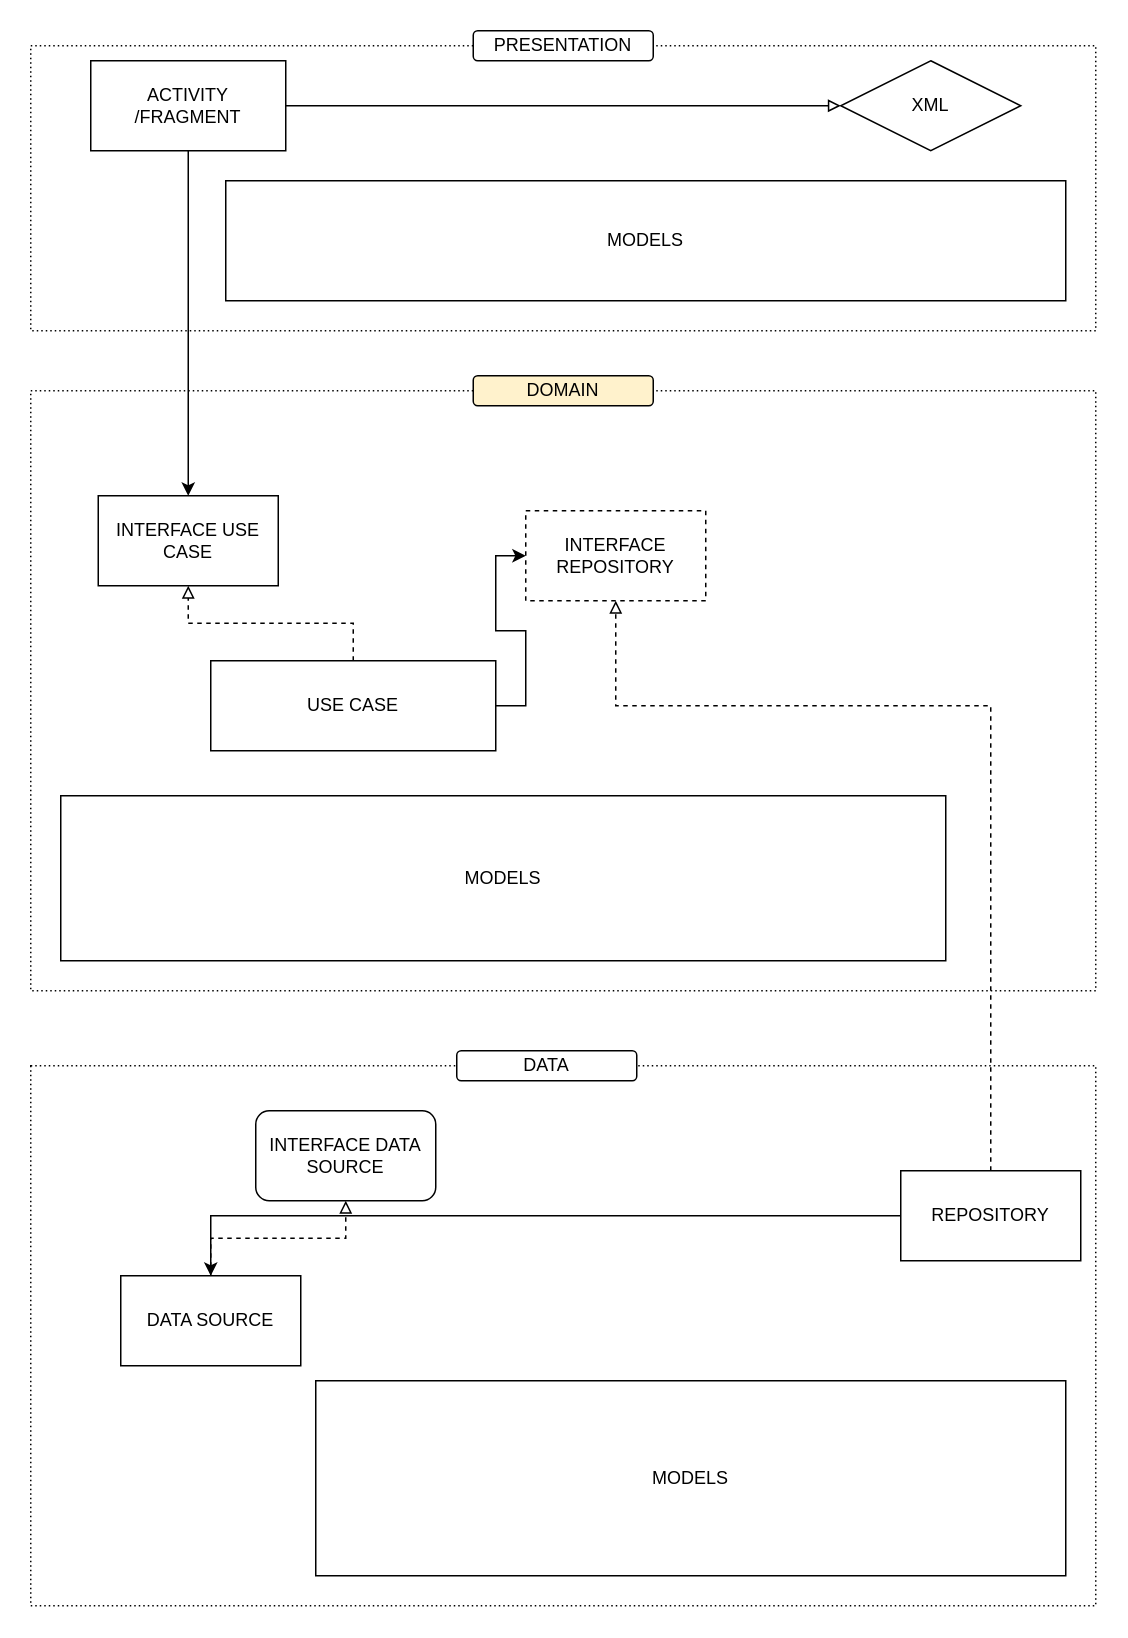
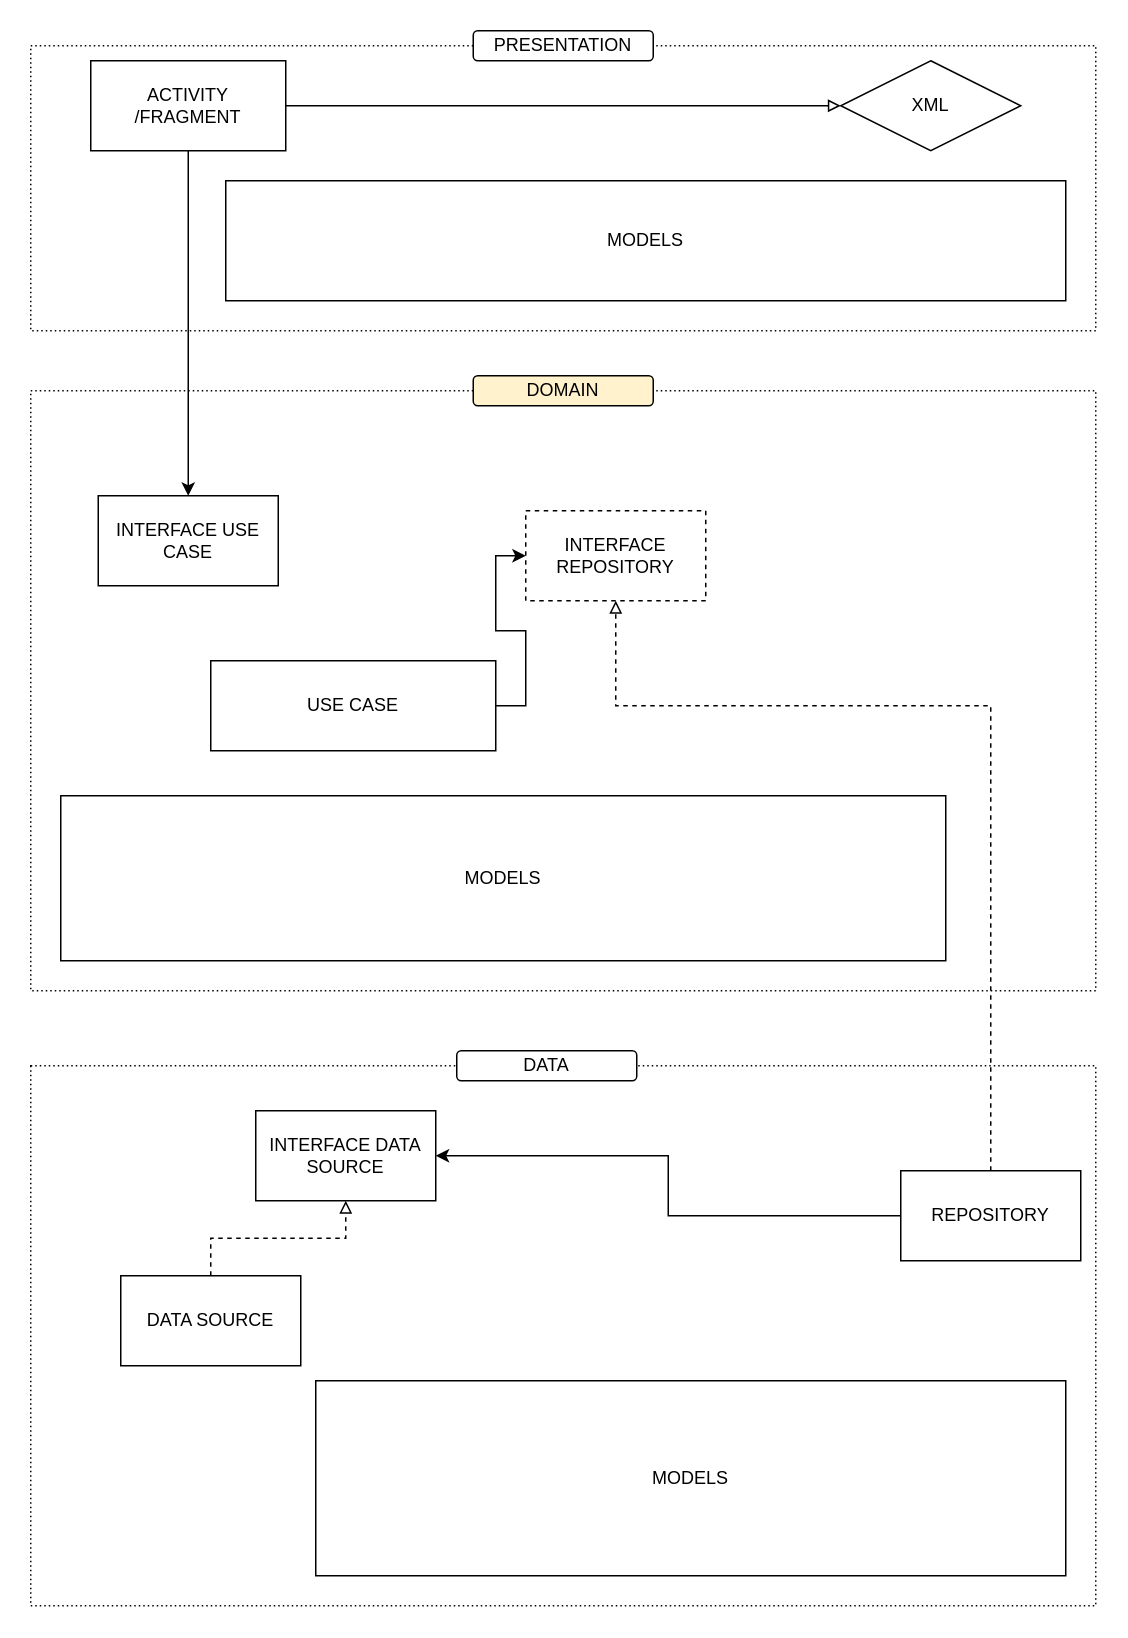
edge "USE CASE" -> "INTERFACE USE CASE": removed
node "INTERFACE DATA SOURCE": shape rounded rectangle -> rectangle
edge "REPOSITORY" -> "DATA SOURCE": now "REPOSITORY" -> "INTERFACE DATA SOURCE"
